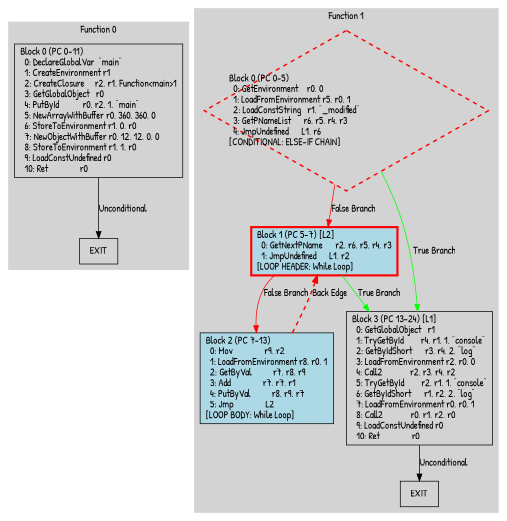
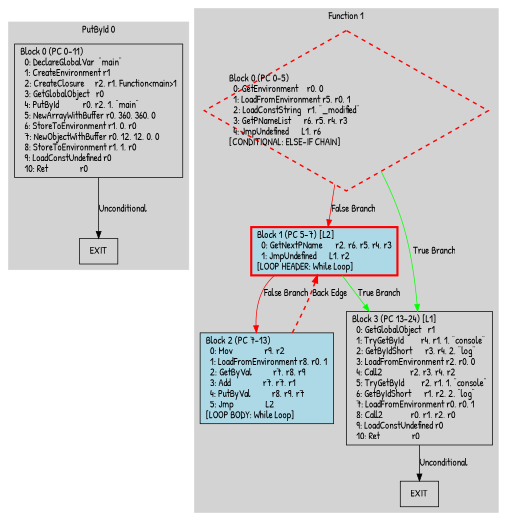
cluster "Function 0": label "Function 0" -> "PutById 0"
